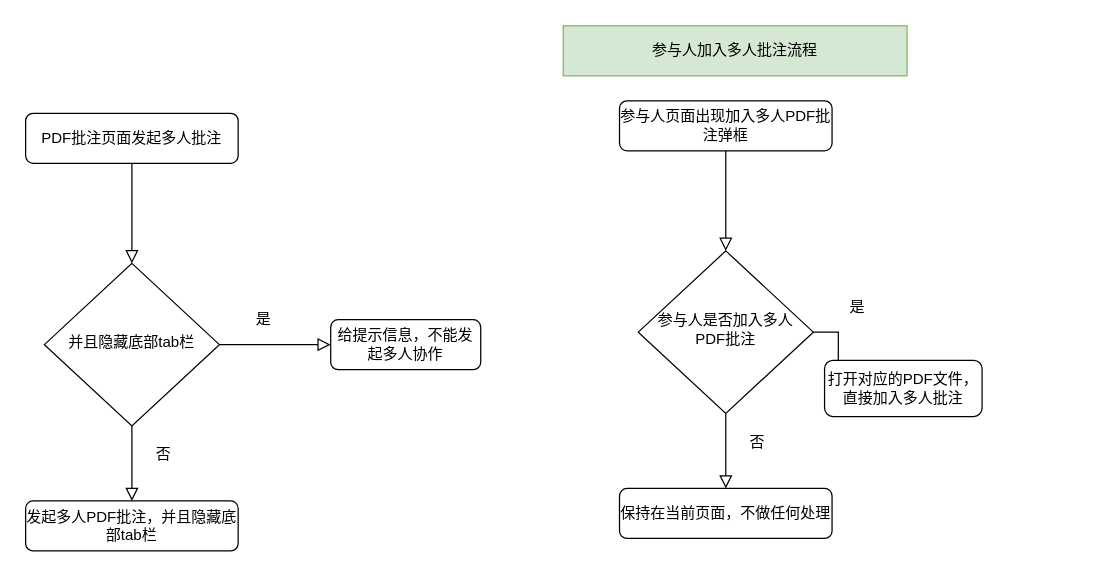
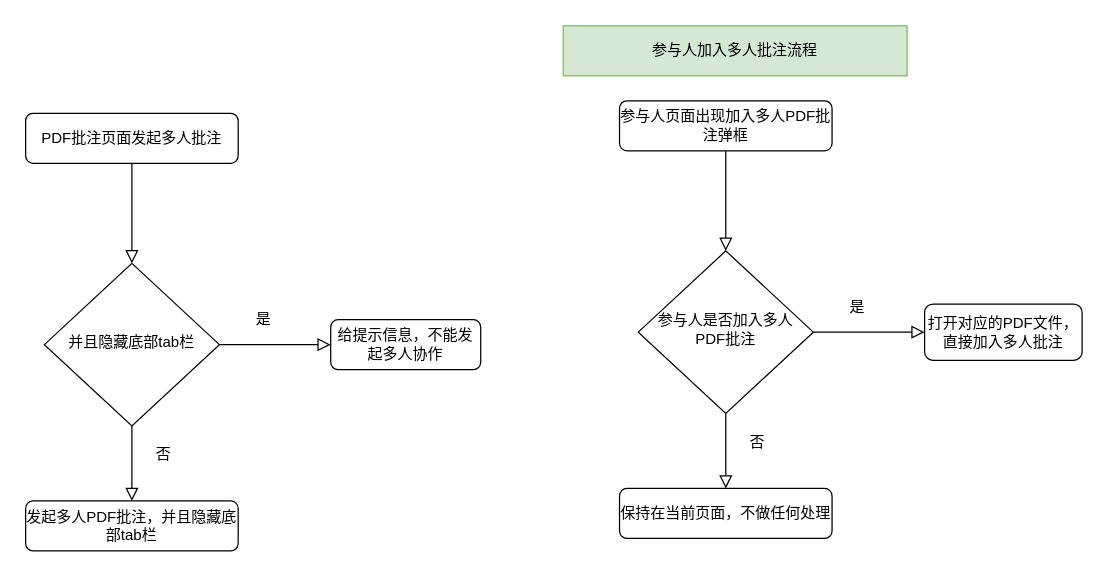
node "打开对应的PDF文件，直接加入多人批注": moved (903, 388) -> (1003, 332)
